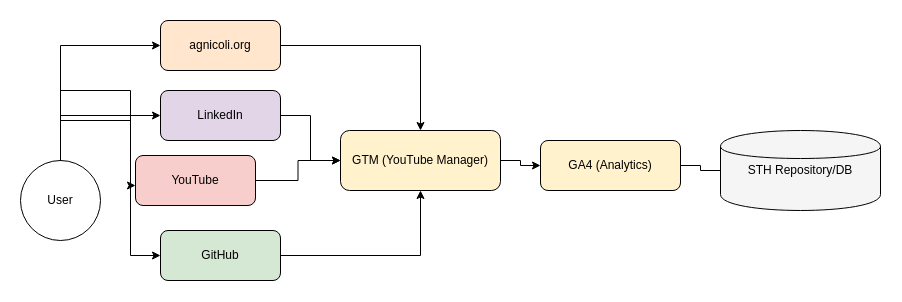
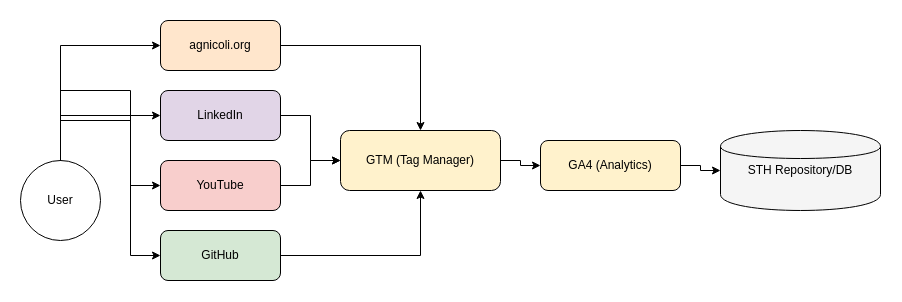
node "GTM (YouTube Manager)": label "GTM (YouTube Manager)" -> "GTM (Tag Manager)"
edge "GA4 (Analytics)" -- "STH Repository/DB": arrowhead none -> classic
node "YouTube": moved (196, 181) -> (221, 186)
